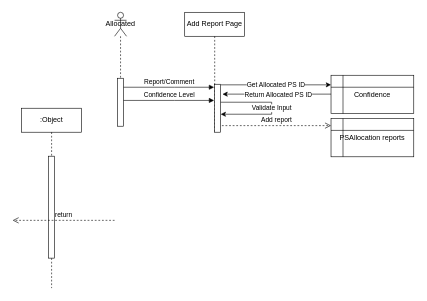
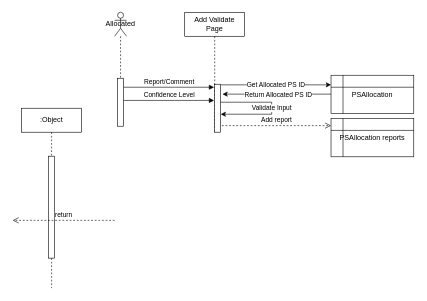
node "Add Report Page": label "Add Report Page" -> "Add Validate Page"
node "Confidence": label "Confidence" -> "PSAllocation"
